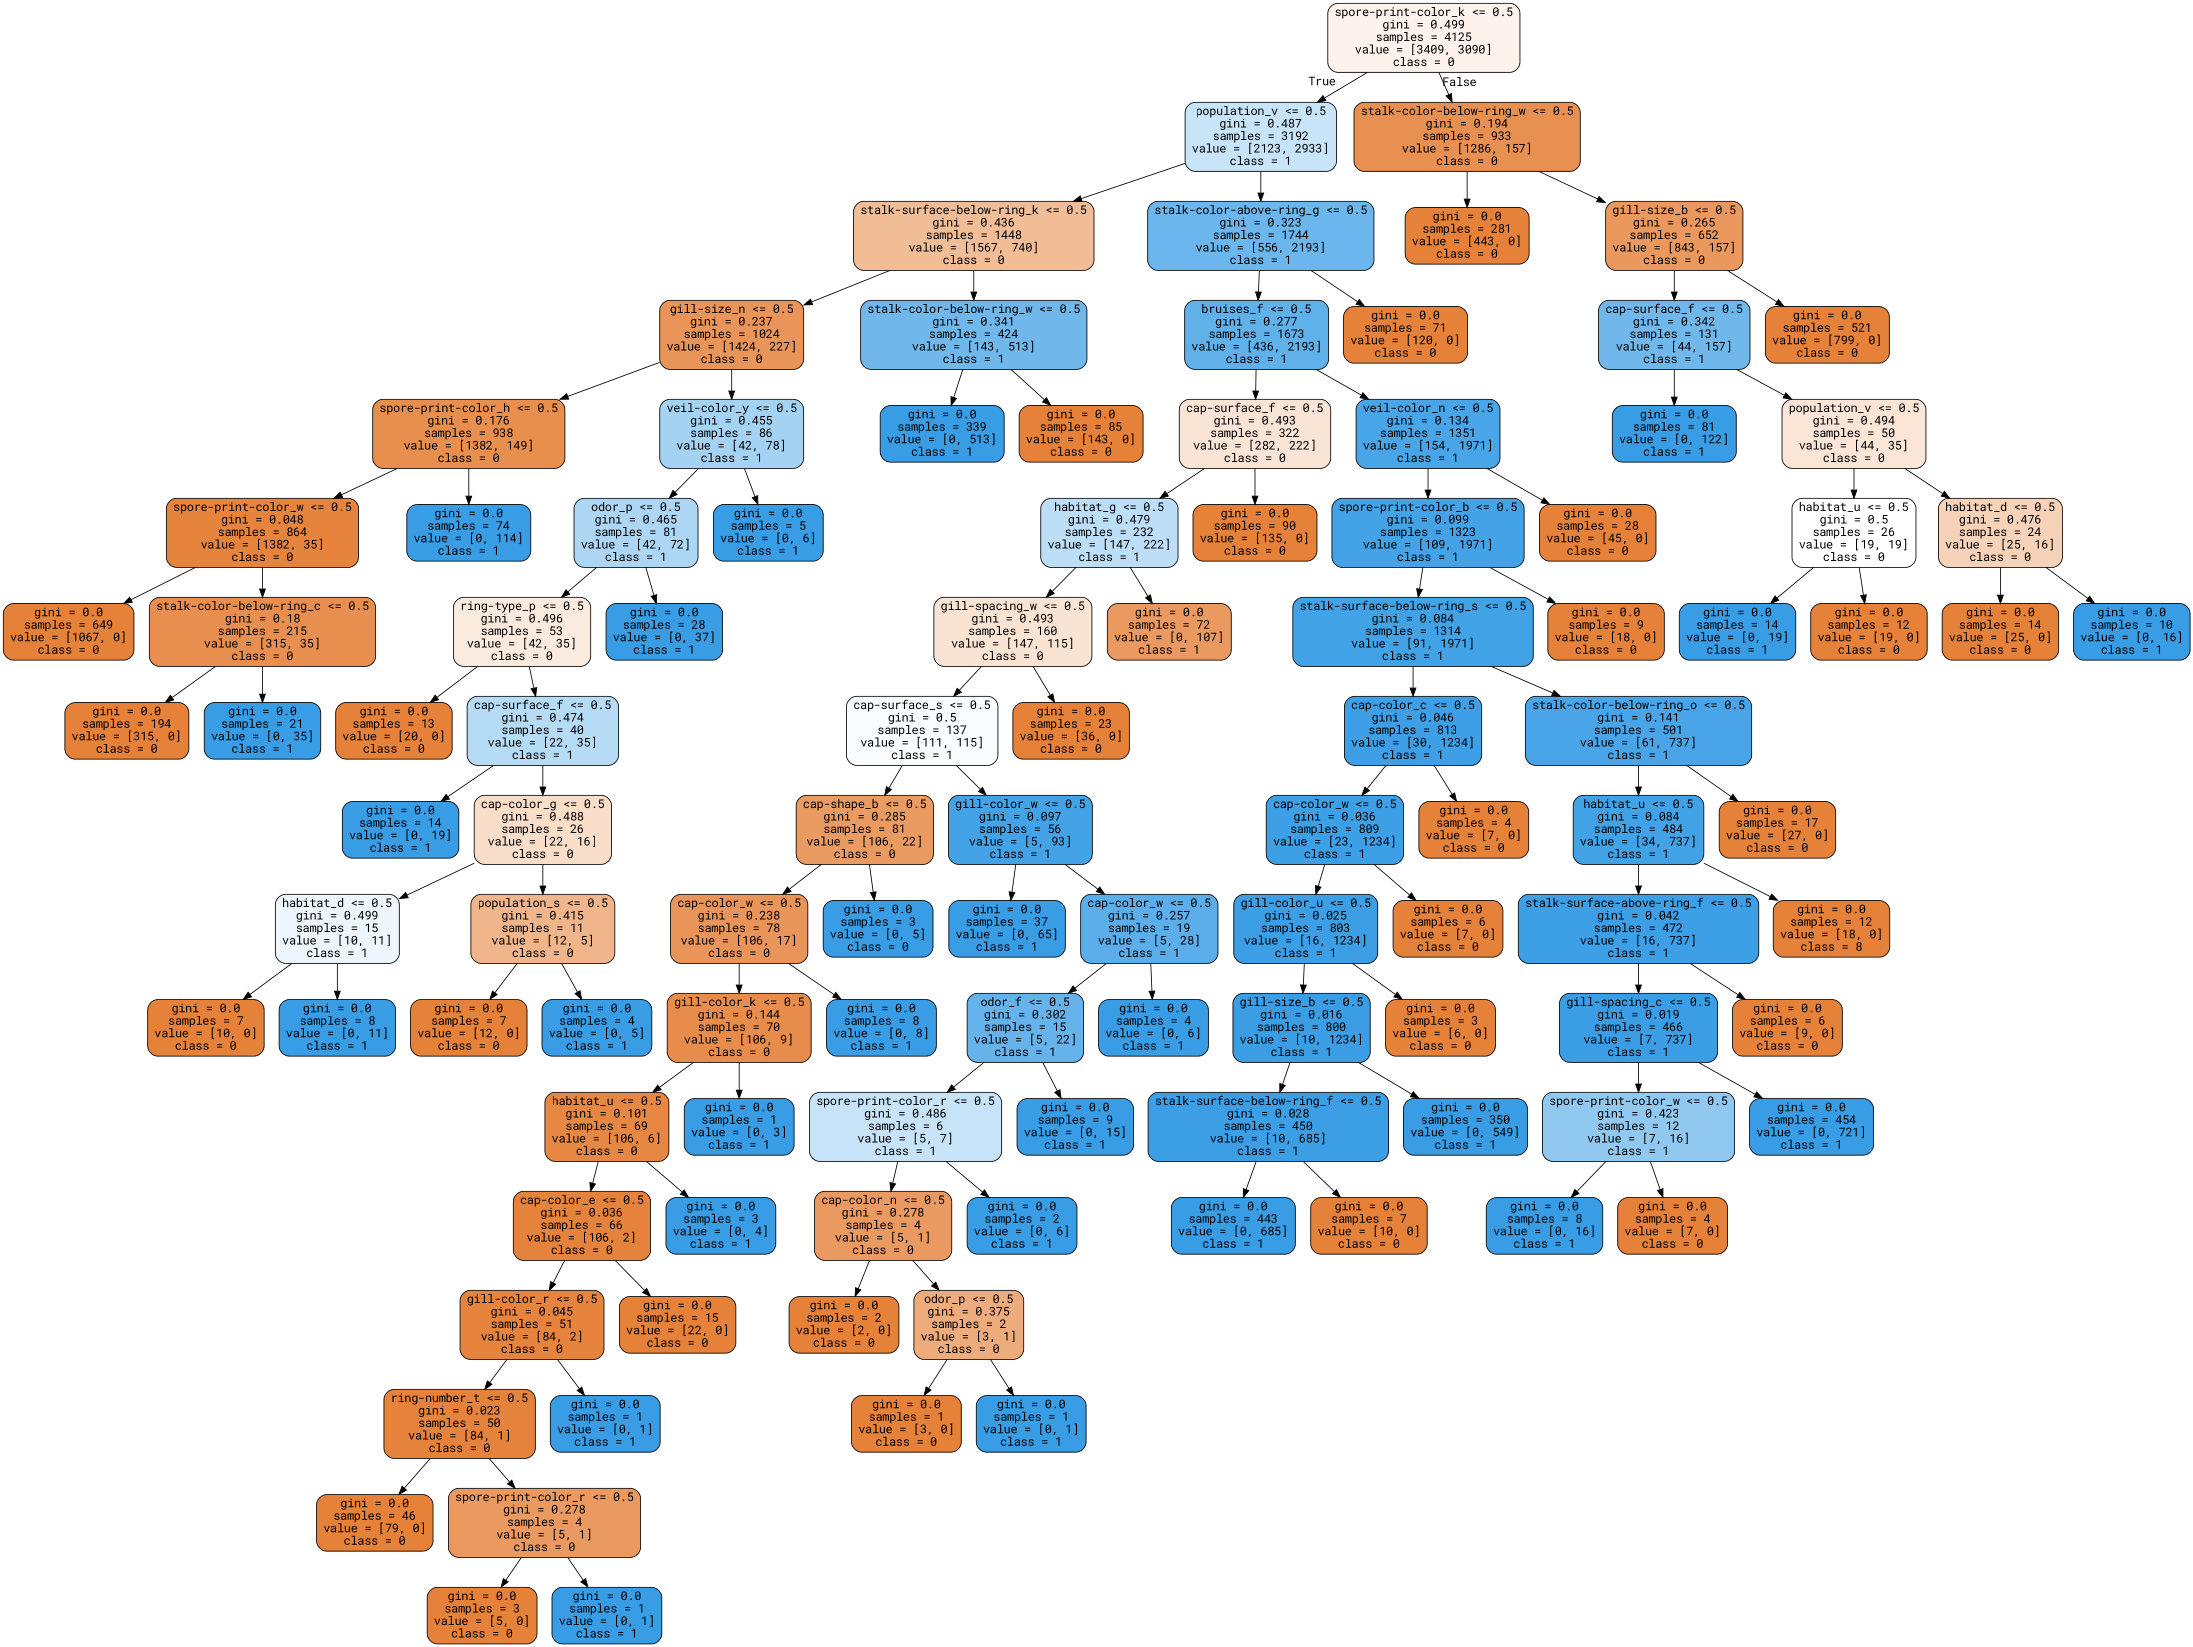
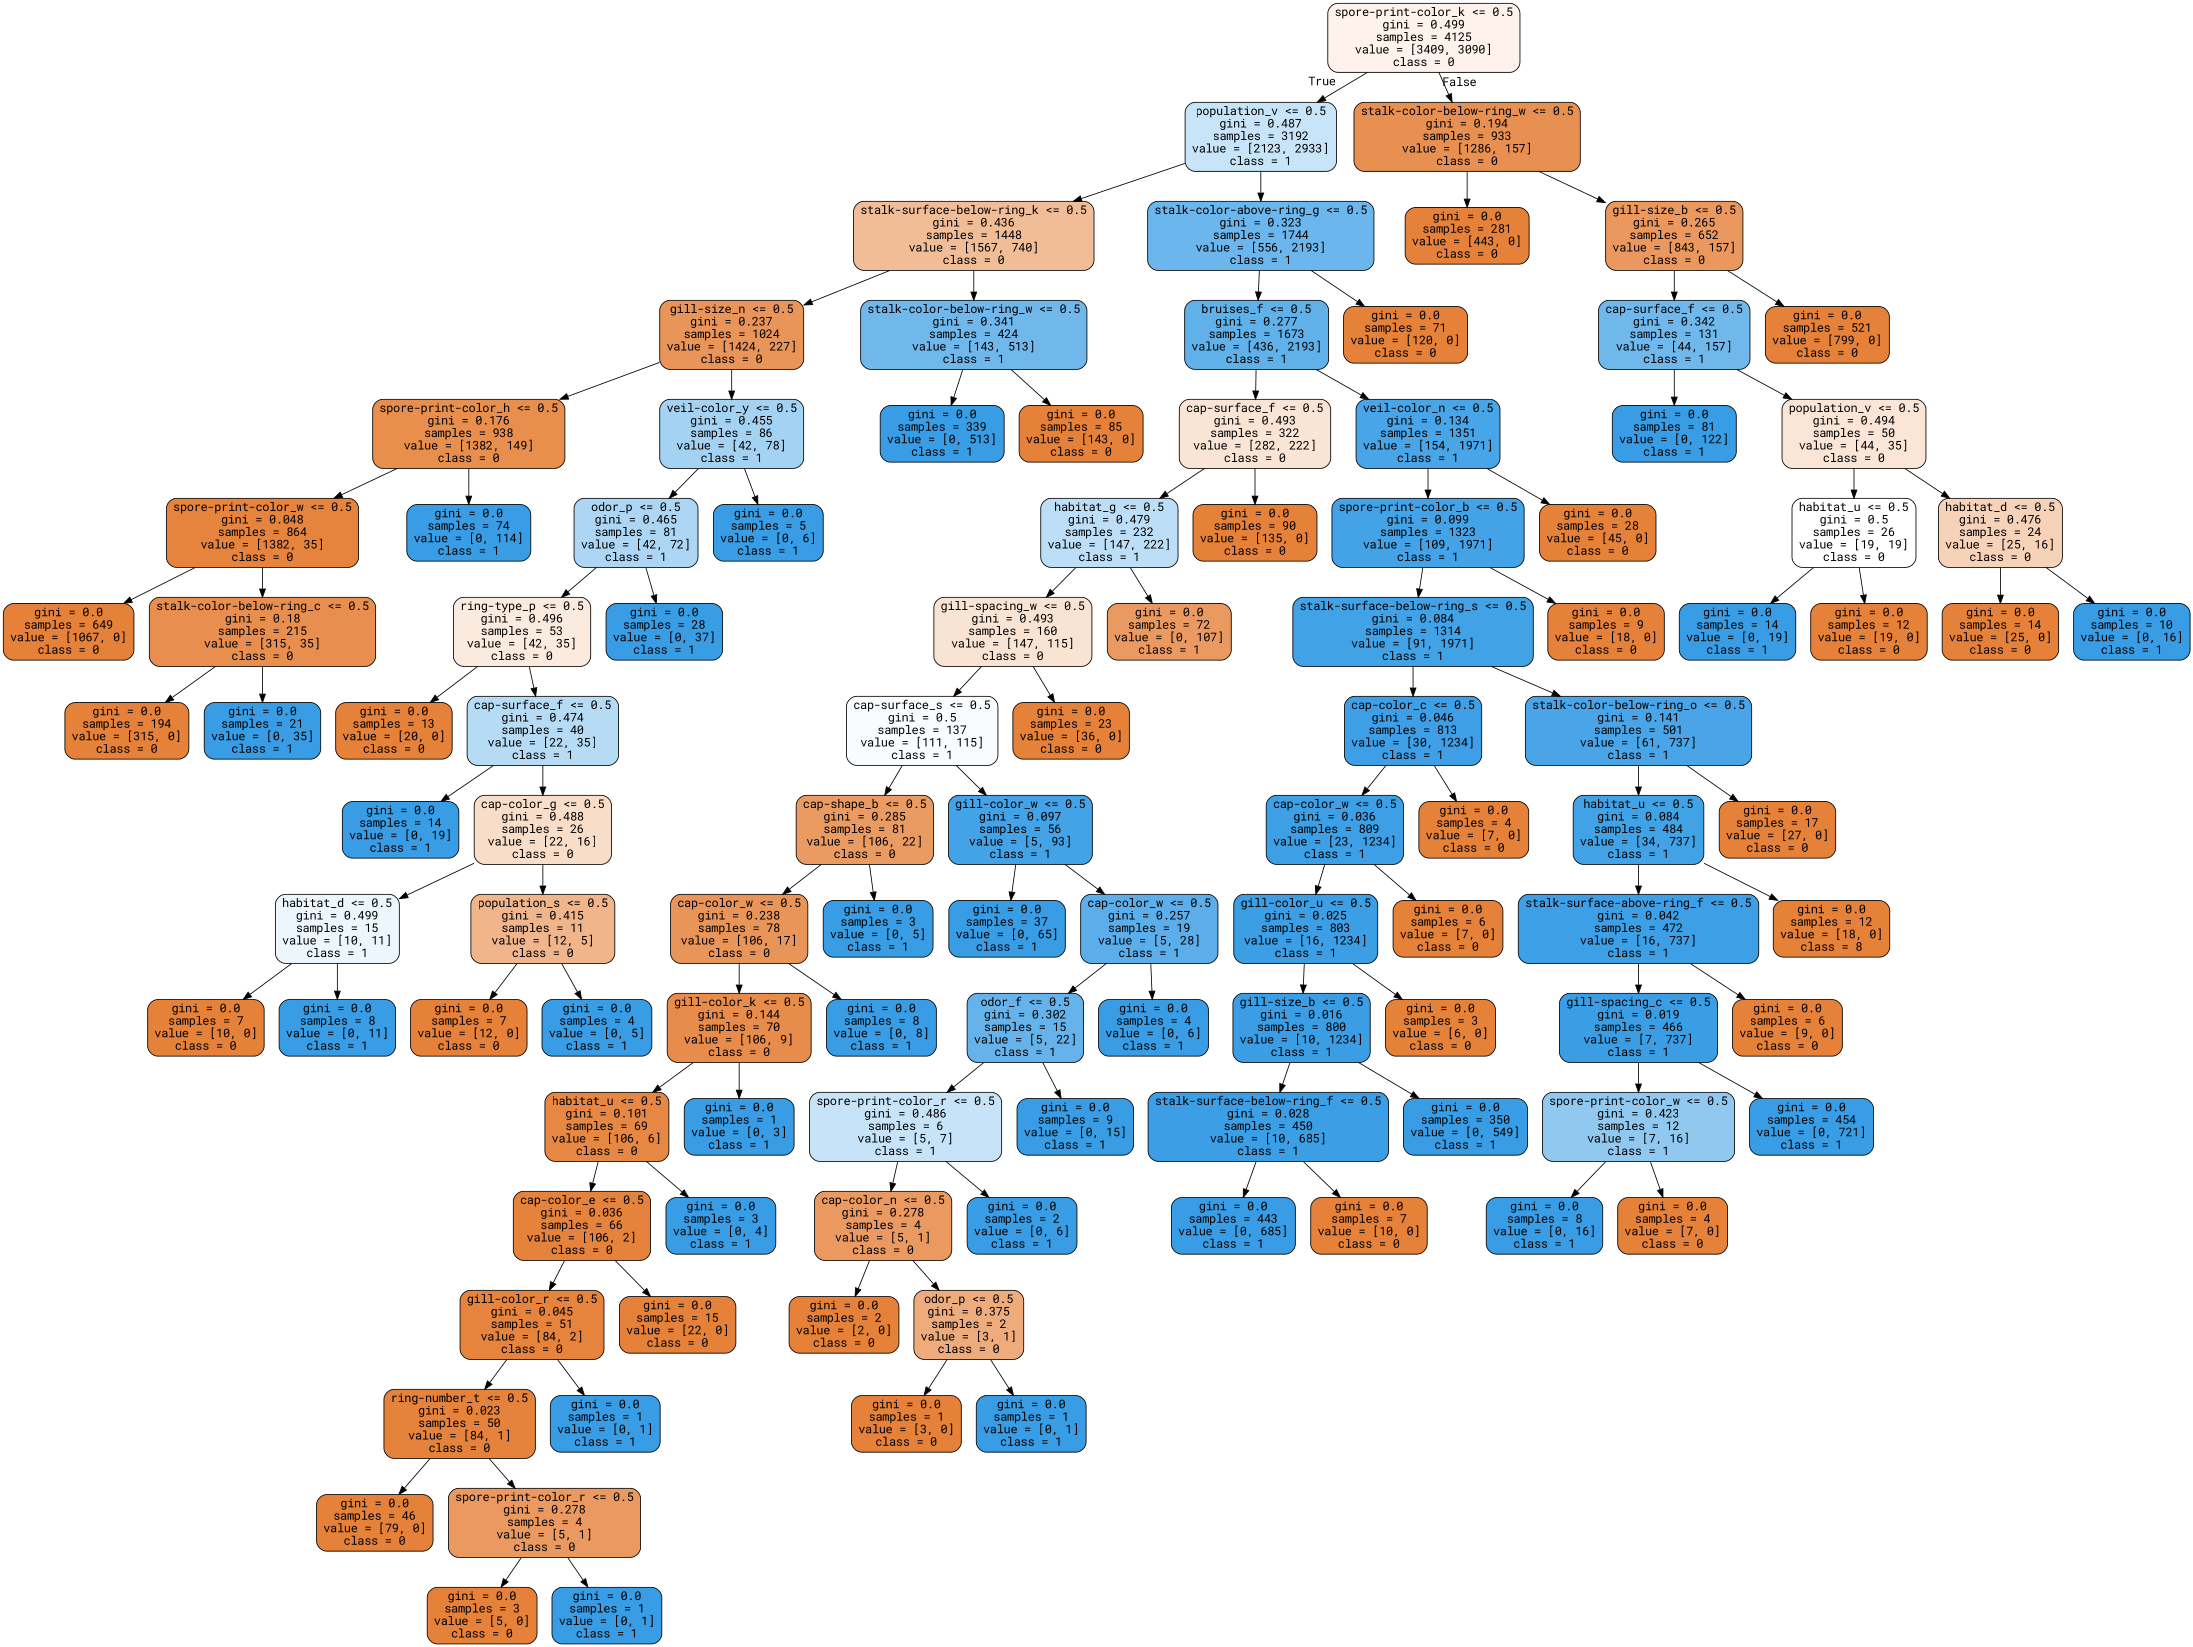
node "gini = 0.0 samples = 3 value = [0, 5] class = 0": label "gini = 0.0 samples = 3 value = [0, 5] class = 0" -> "gini = 0.0 samples = 3 value = [0, 5] class = 1"
